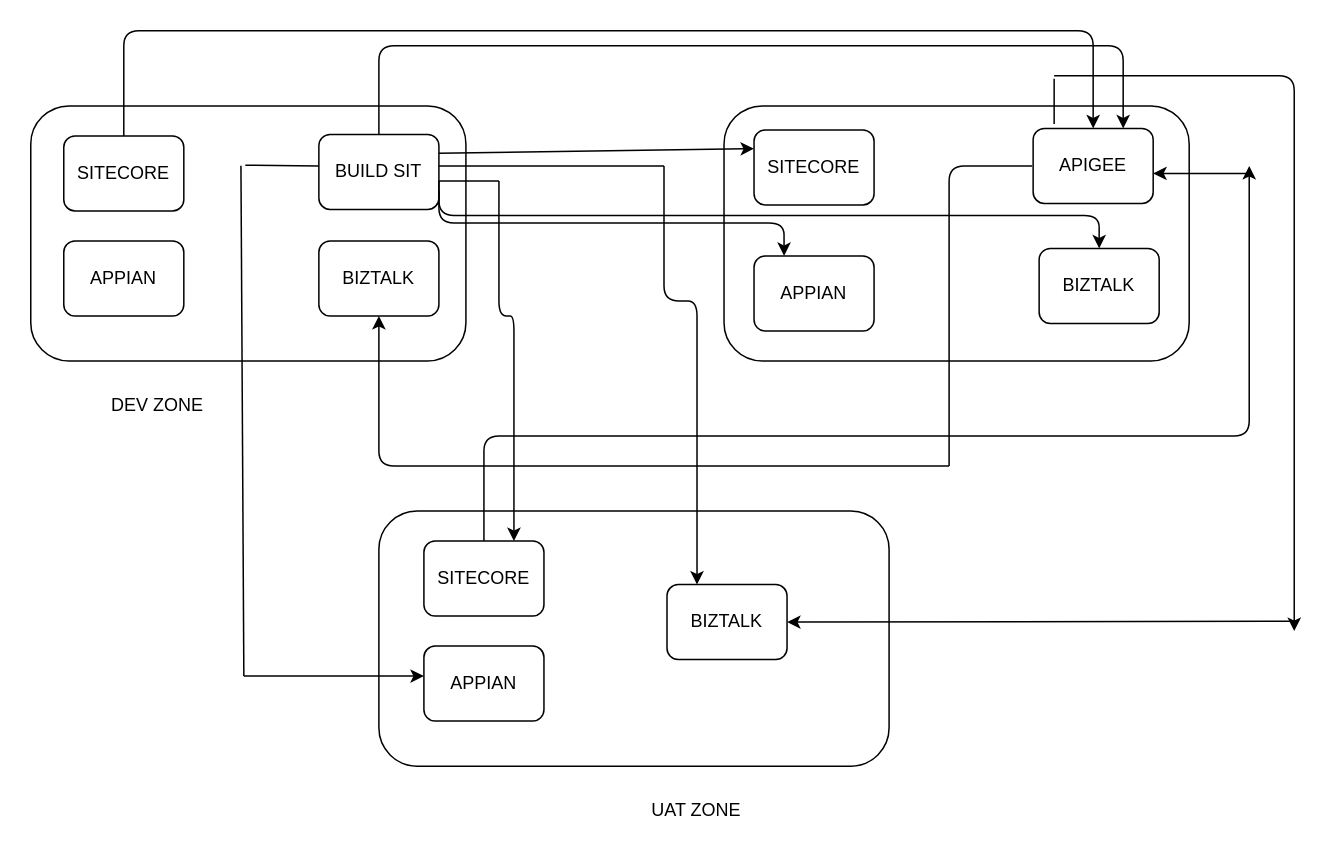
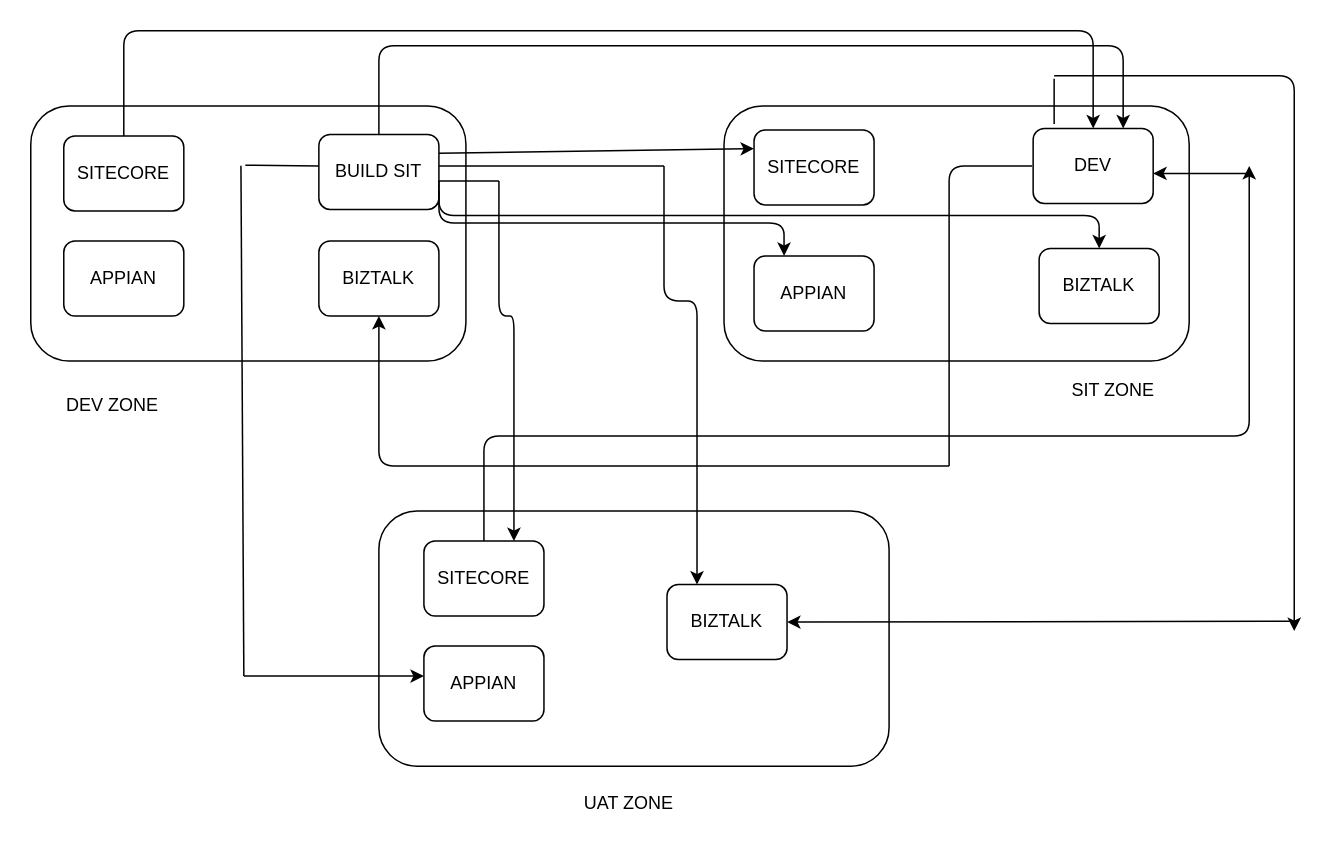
node "APIGEE": label "APIGEE" -> "DEV"
node "SIT ZONE": added
node "DEV ZONE": moved (169, 406) -> (124, 406)
node "UAT ZONE": moved (709, 811) -> (641, 803)
